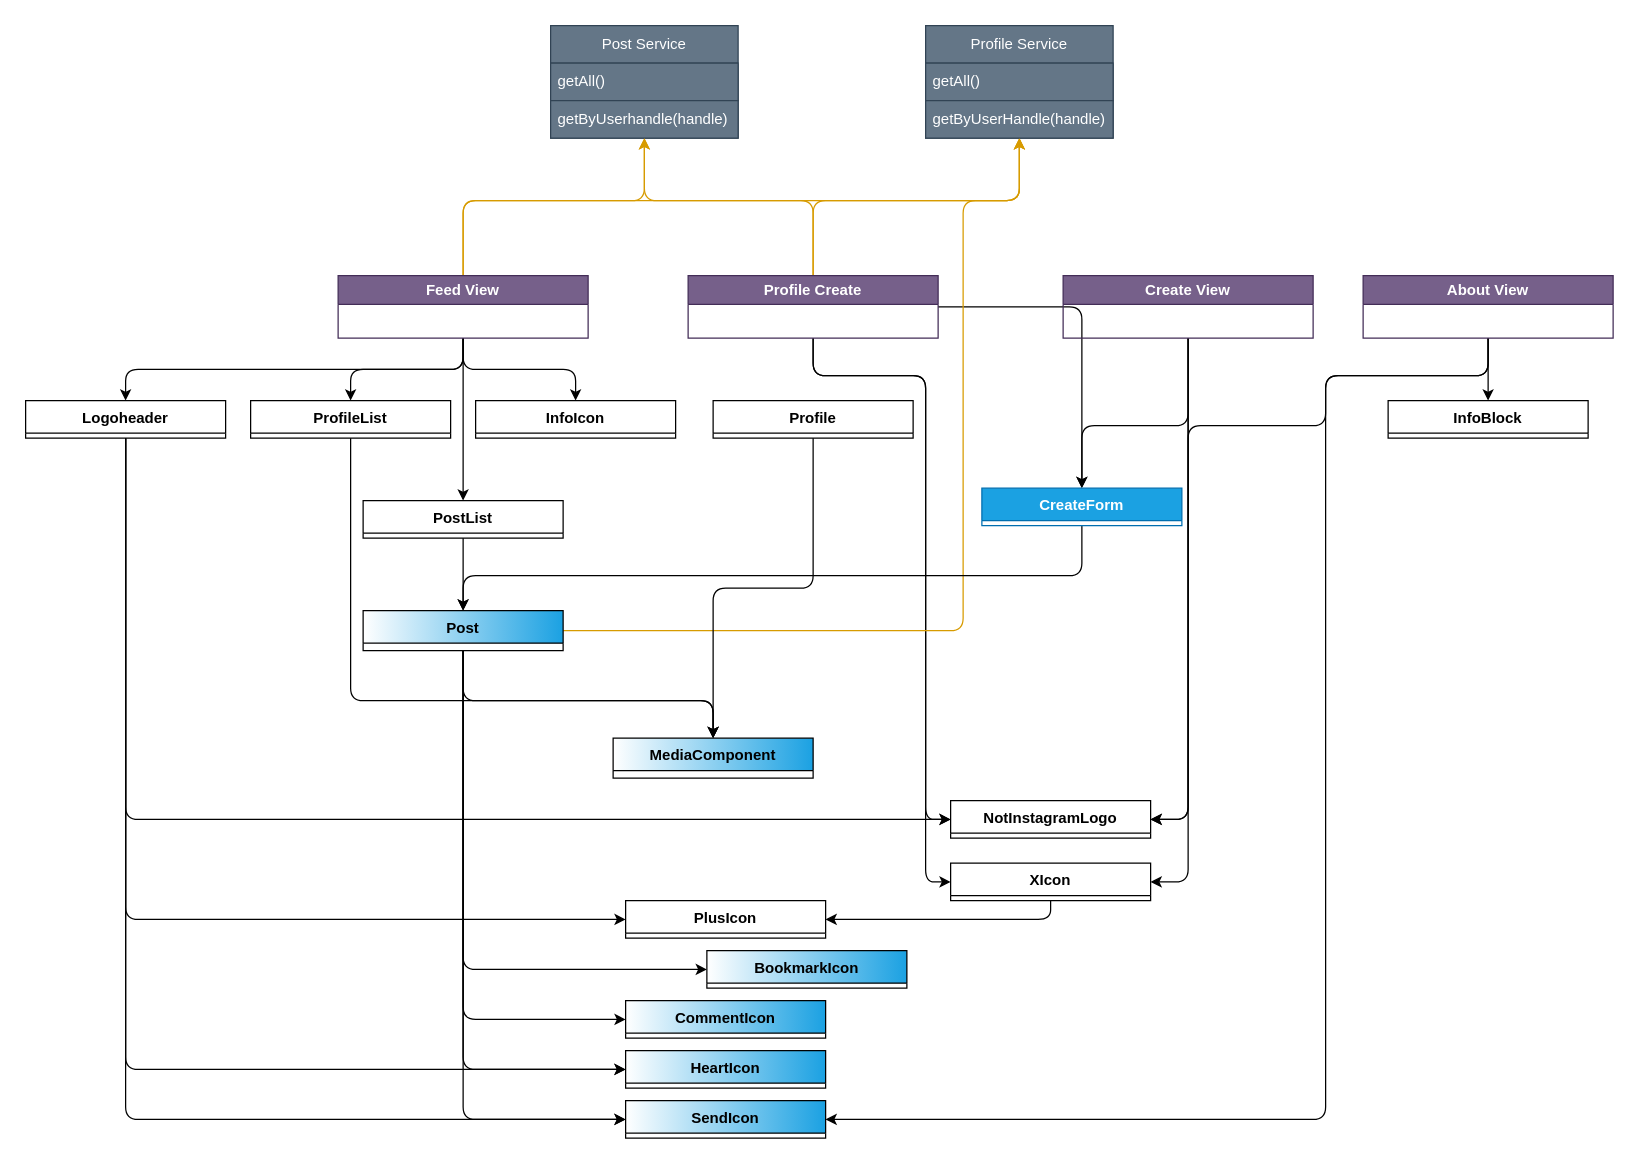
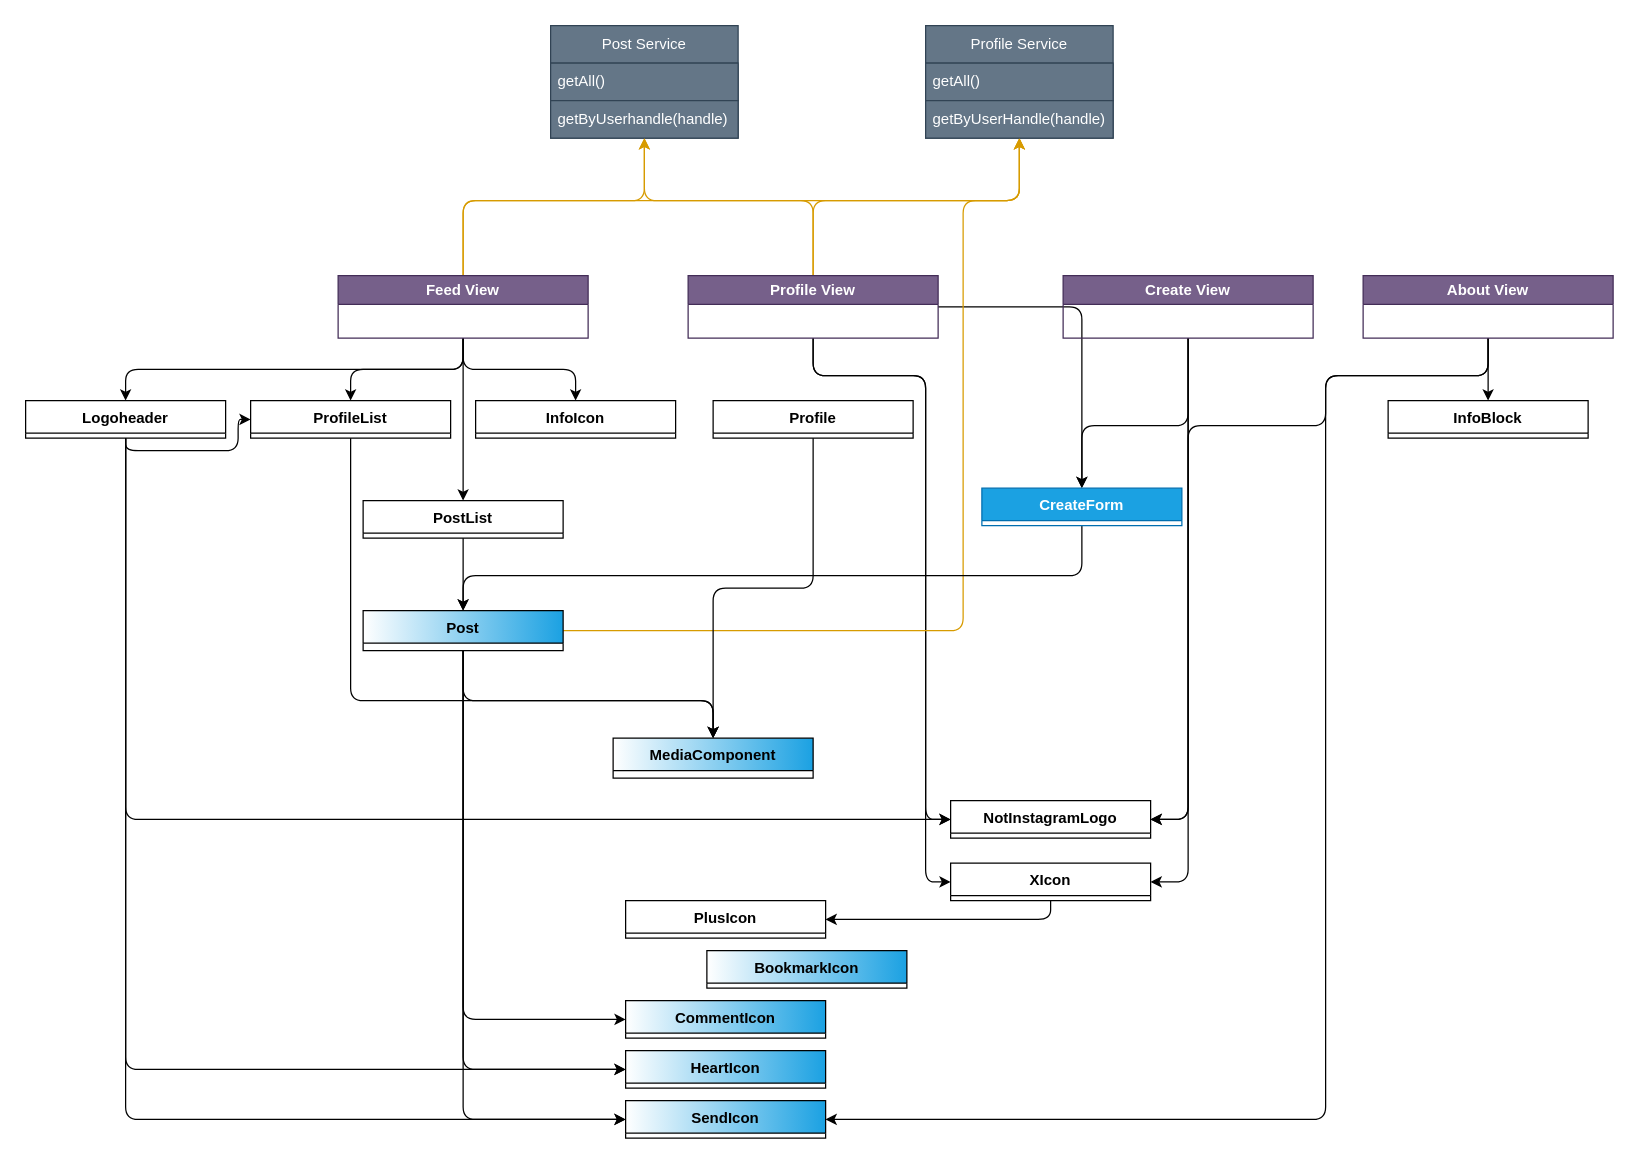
node "Profile Create": label "Profile Create" -> "Profile View"
edge "Logoheader" -> "PlusIcon": now "Logoheader" -> "ProfileList"
edge "Post" -> "BookmarkIcon": removed
